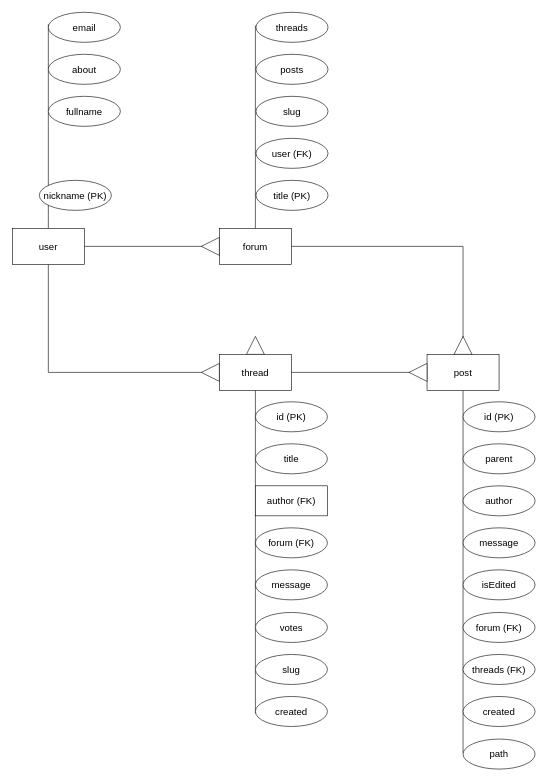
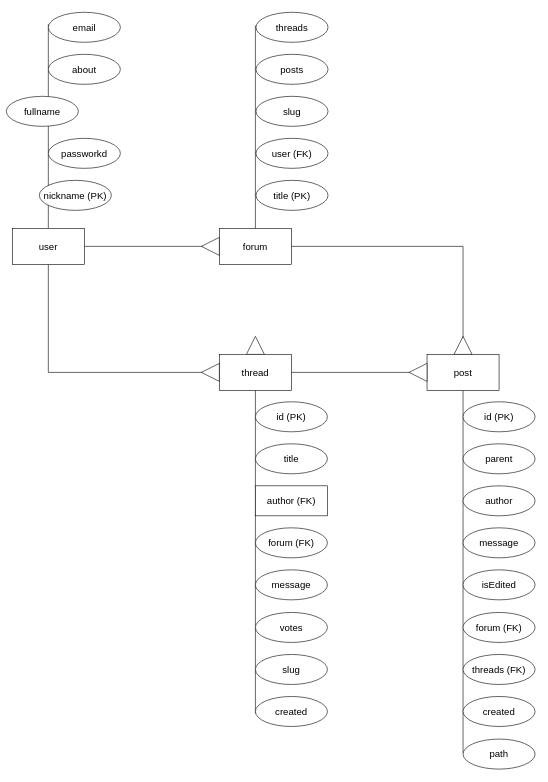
node "fullname": moved (84, 111) -> (42, 111)
node "passworkd": added
